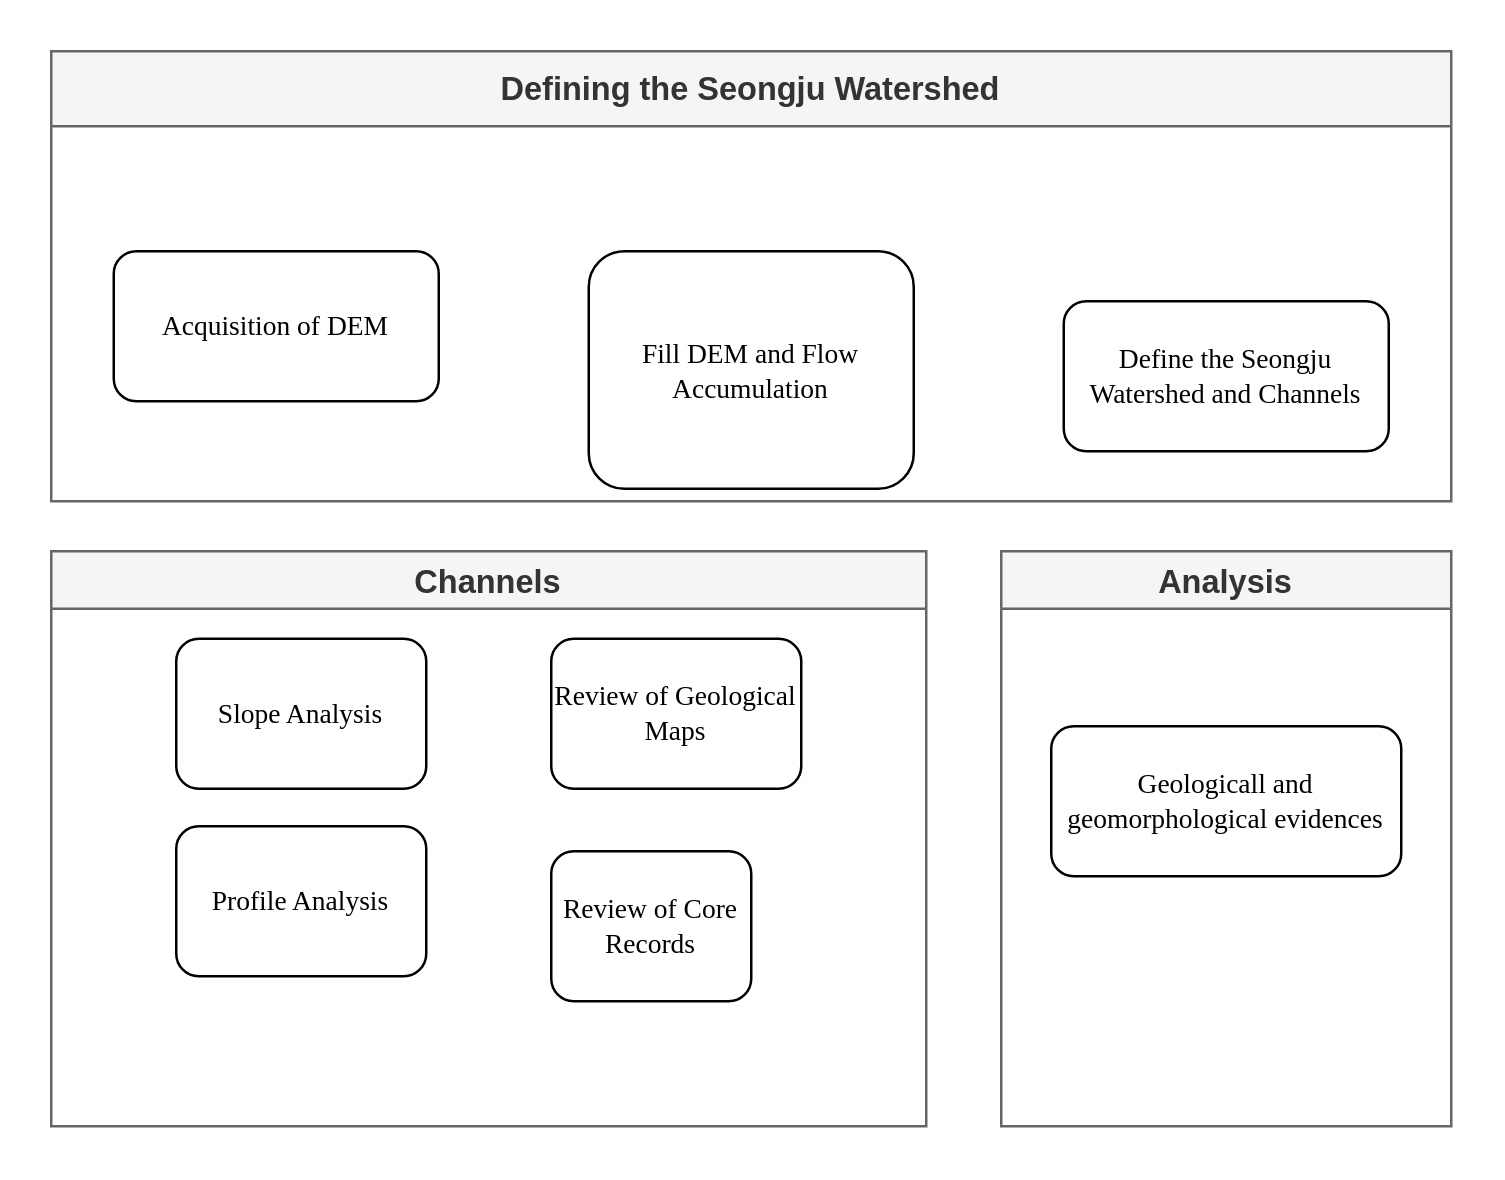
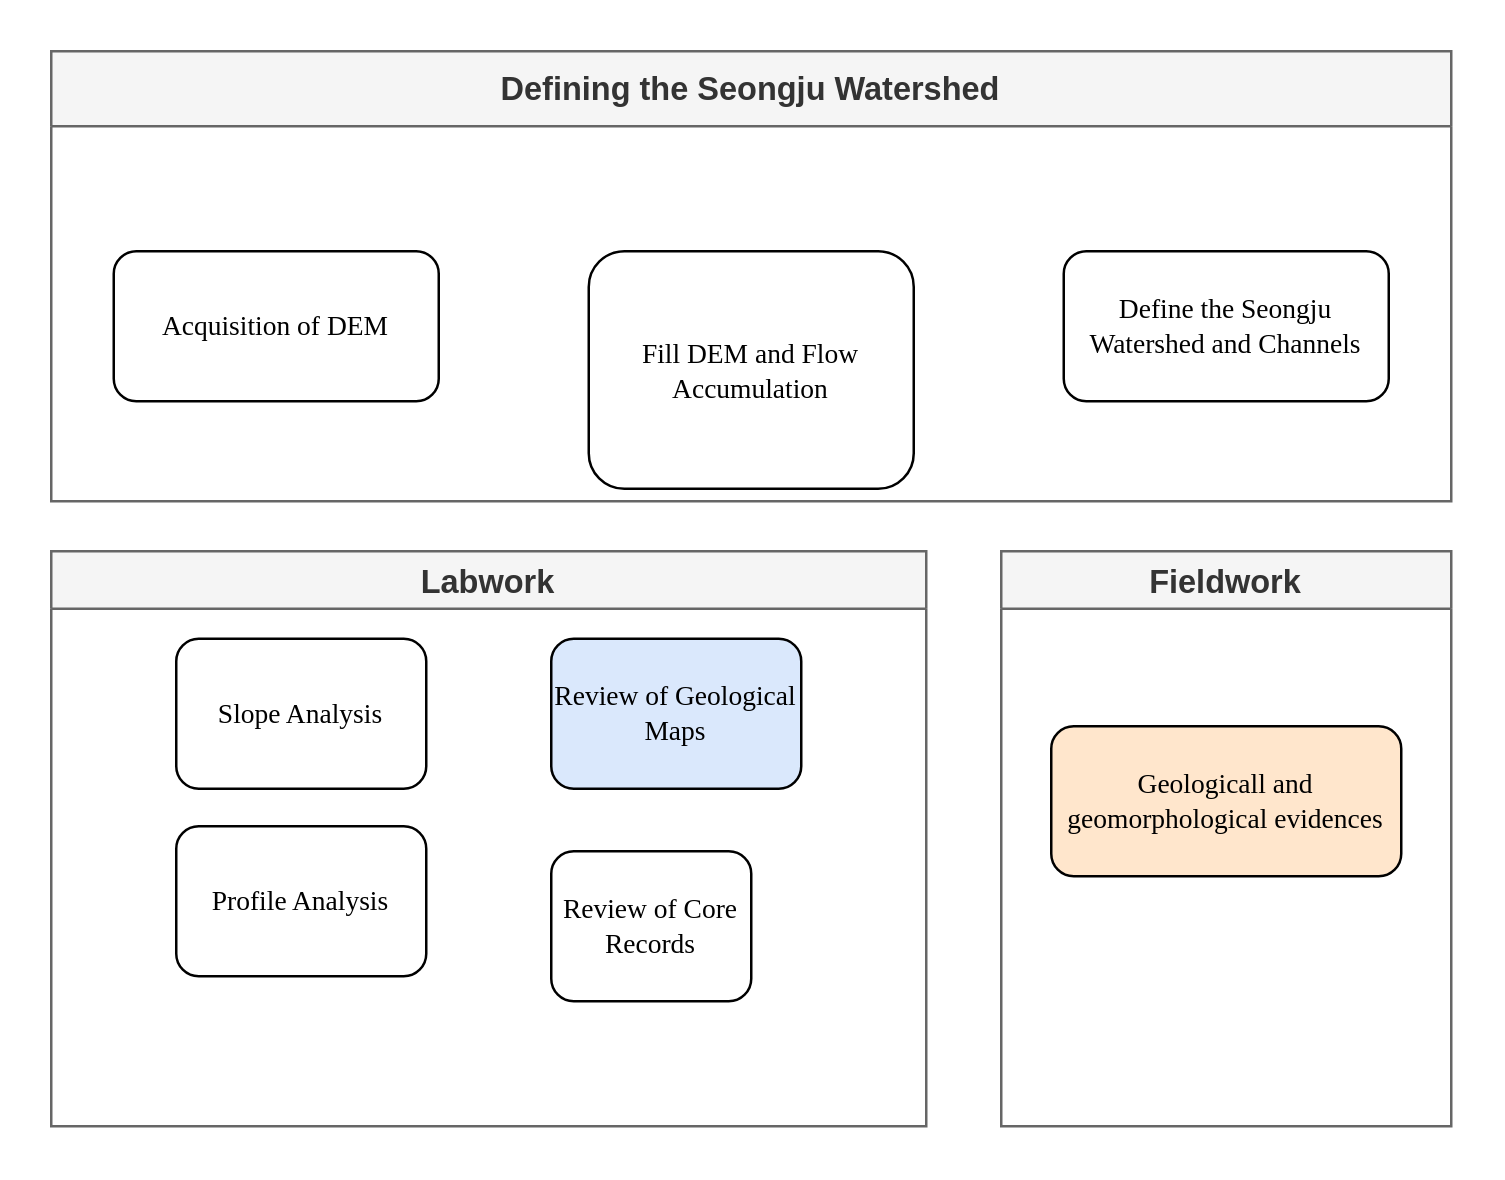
node "Define the Seongju Watershed and Channels": moved (1226, 376) -> (1226, 326)
node "Channels": label "Channels" -> "Labwork"
node "Analysis": label "Analysis" -> "Fieldwork"
node "Review of Geological Maps": fillcolor #ffffff -> #dae8fc
node "Geologicall and geomorphological evidences": fillcolor #ffffff -> #ffe6cc
